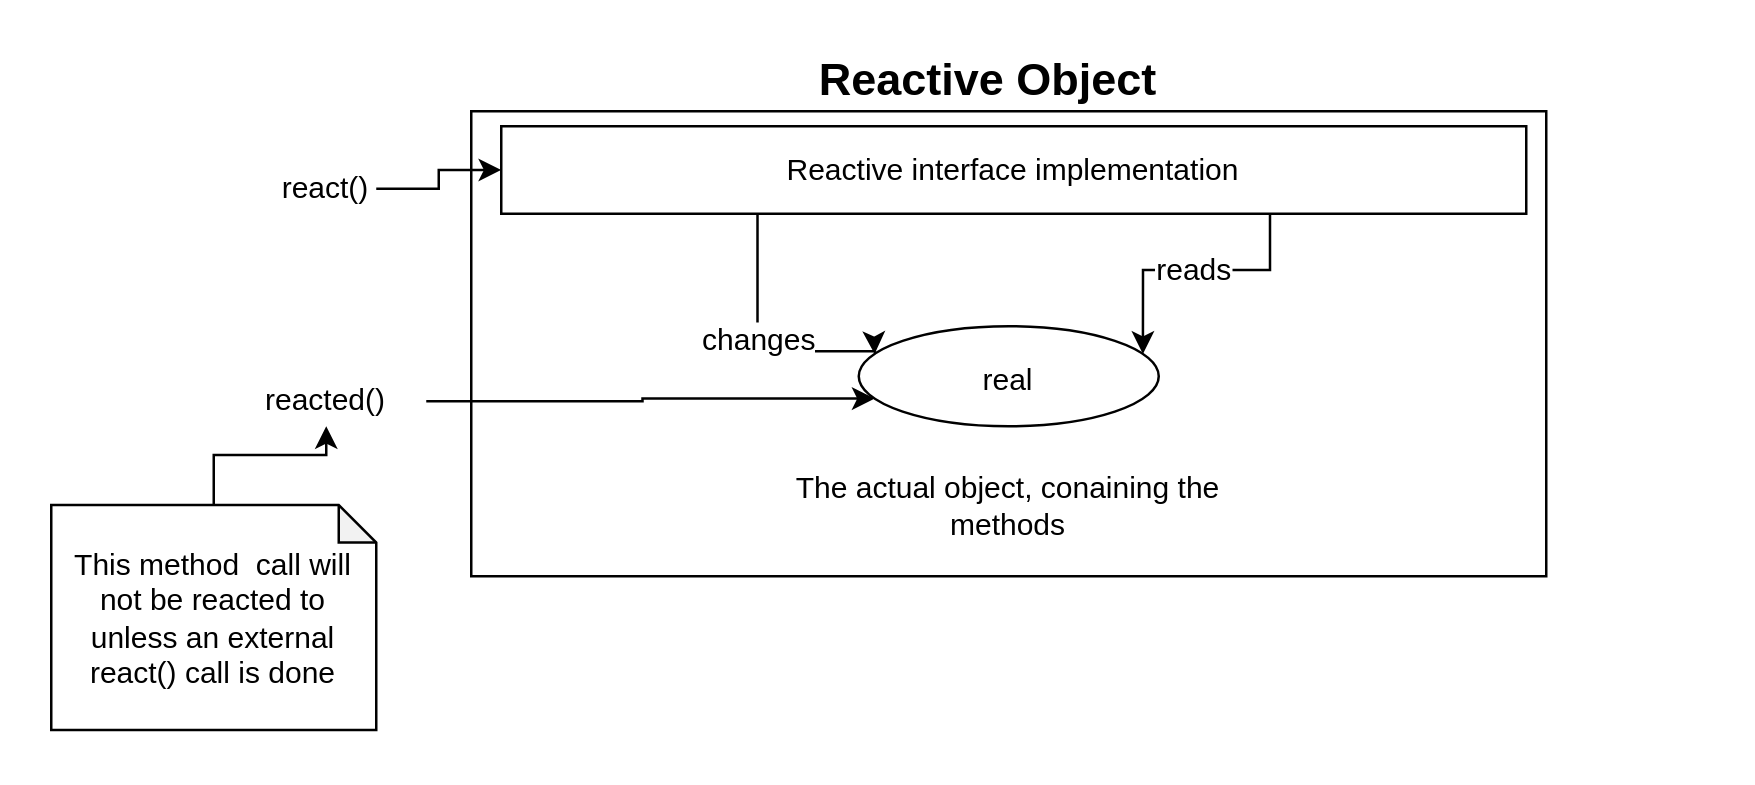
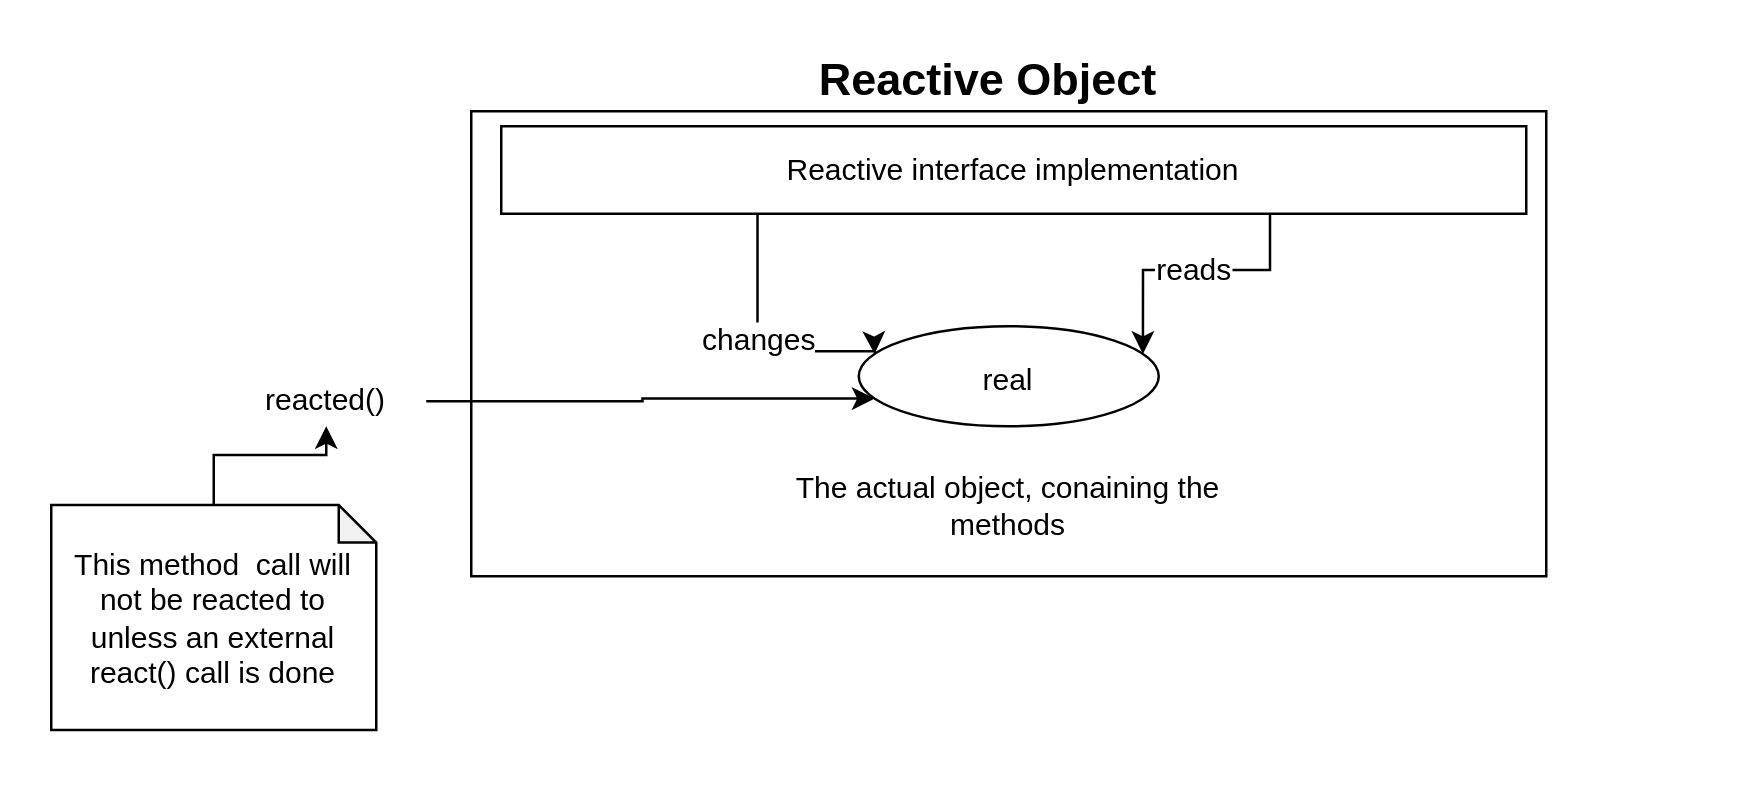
edge "react()" -> "Reactive interface implementation": removed
node "react()": removed
